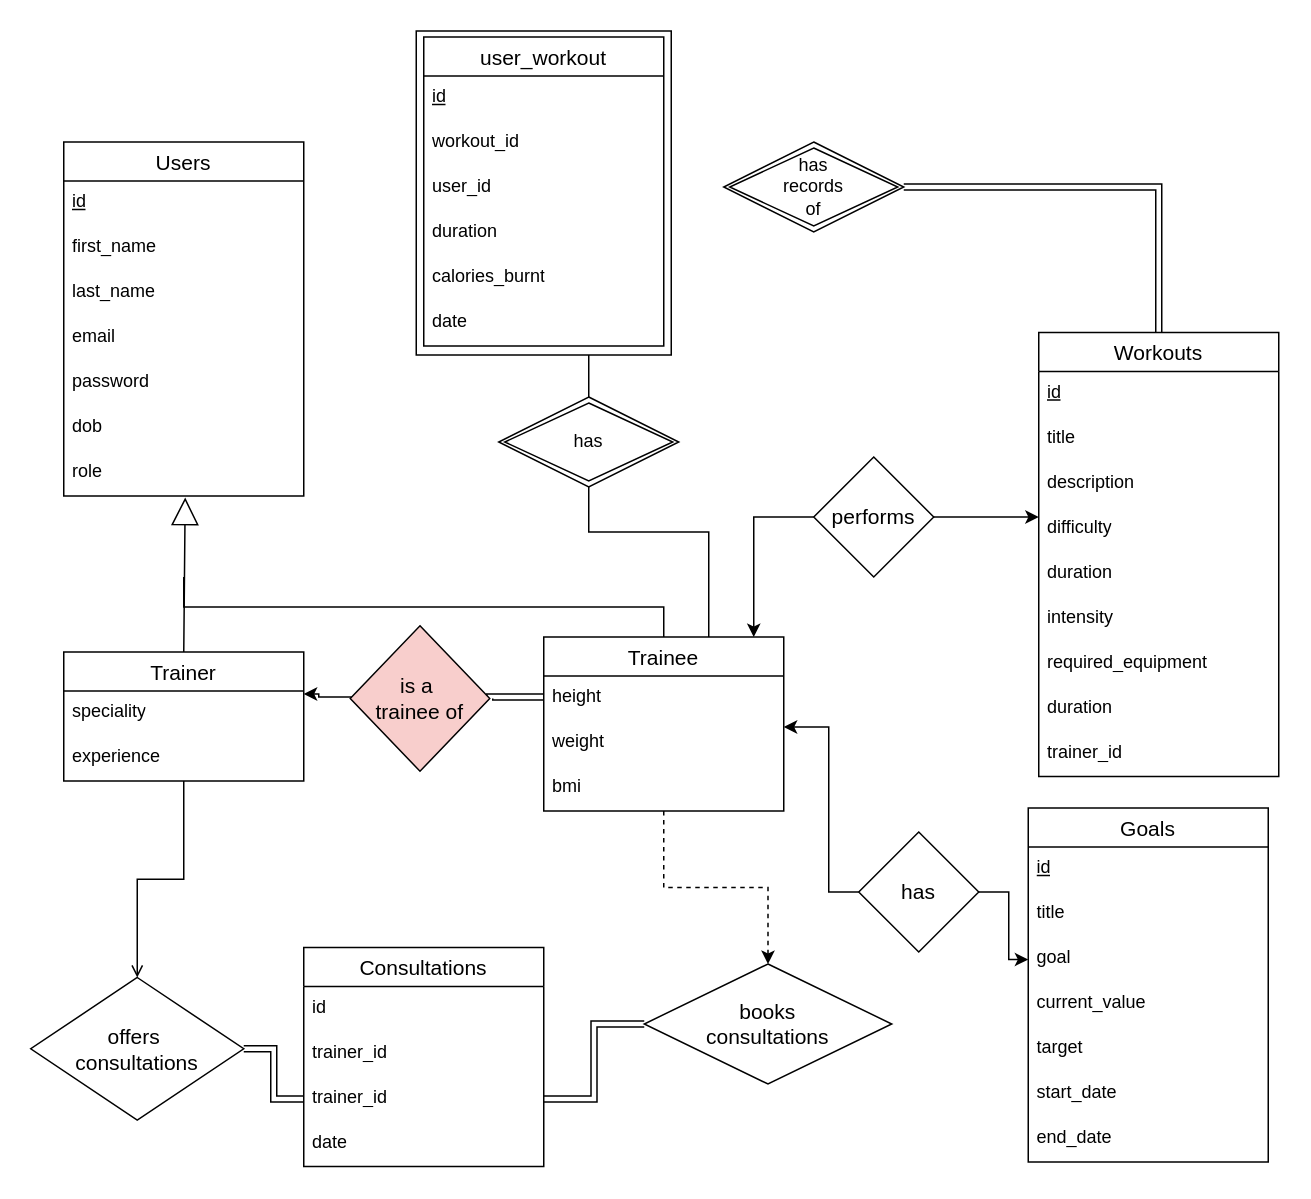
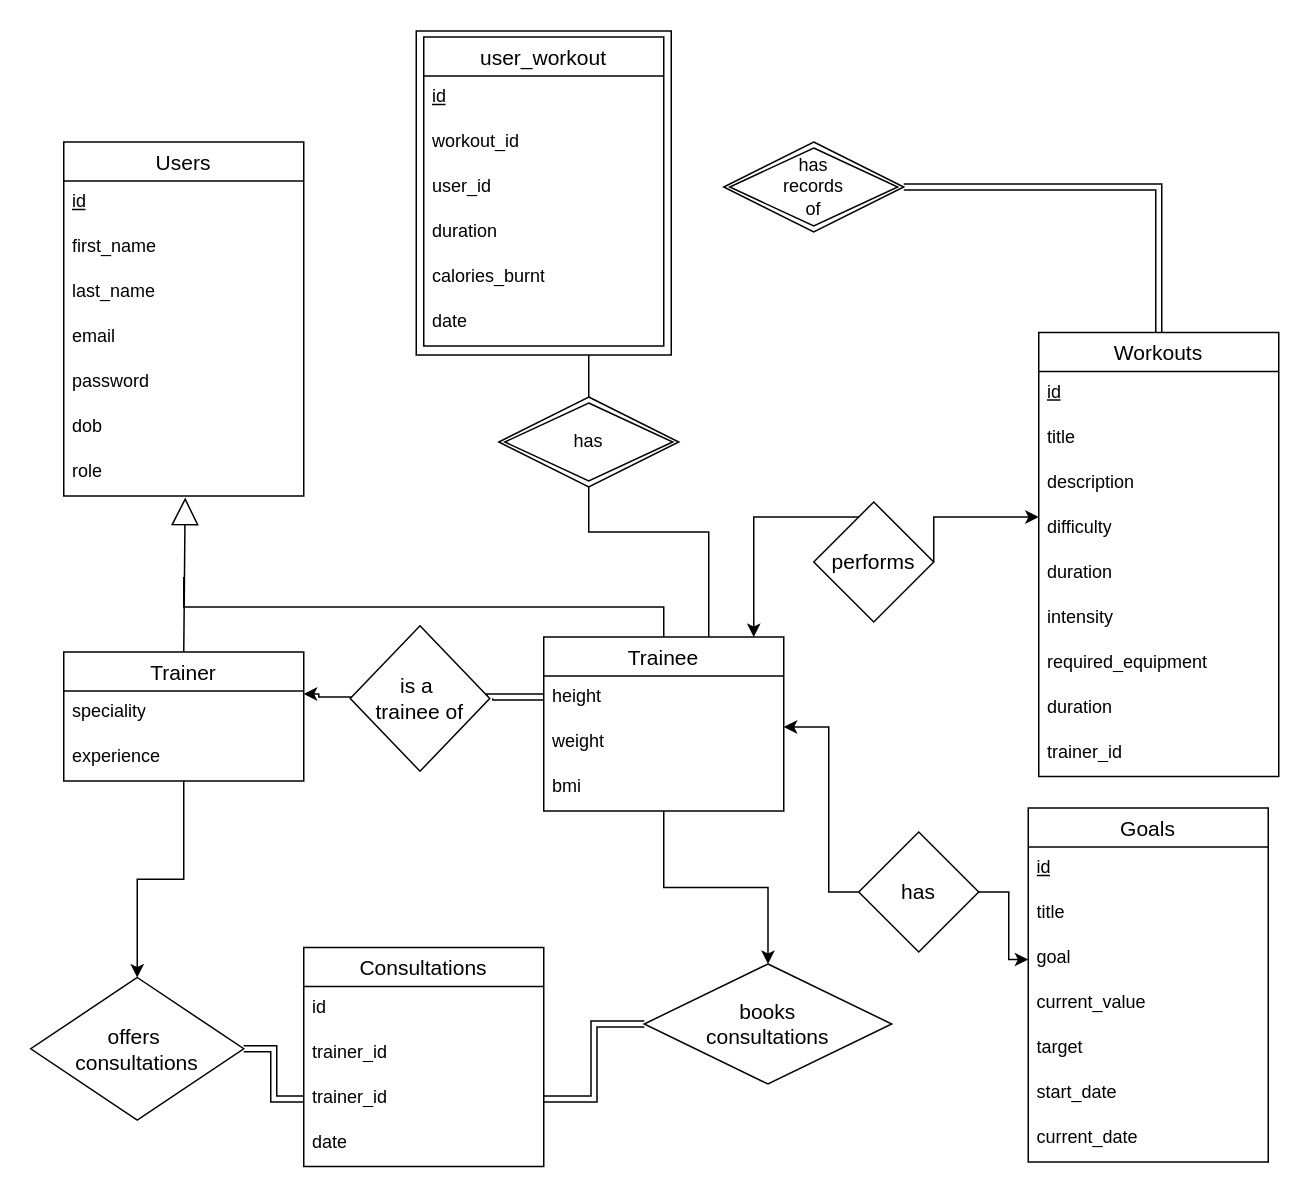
node "performs": moved (874, 517) -> (874, 562)
node "is a trainee of": fillcolor #f8cecc -> #ffffff
edge "Trainee" -> "books consultations": style dashed -> solid
edge "Trainer" -> "offers consultations": arrowhead open -> classic
node "end_date": label "end_date" -> "current_date"
